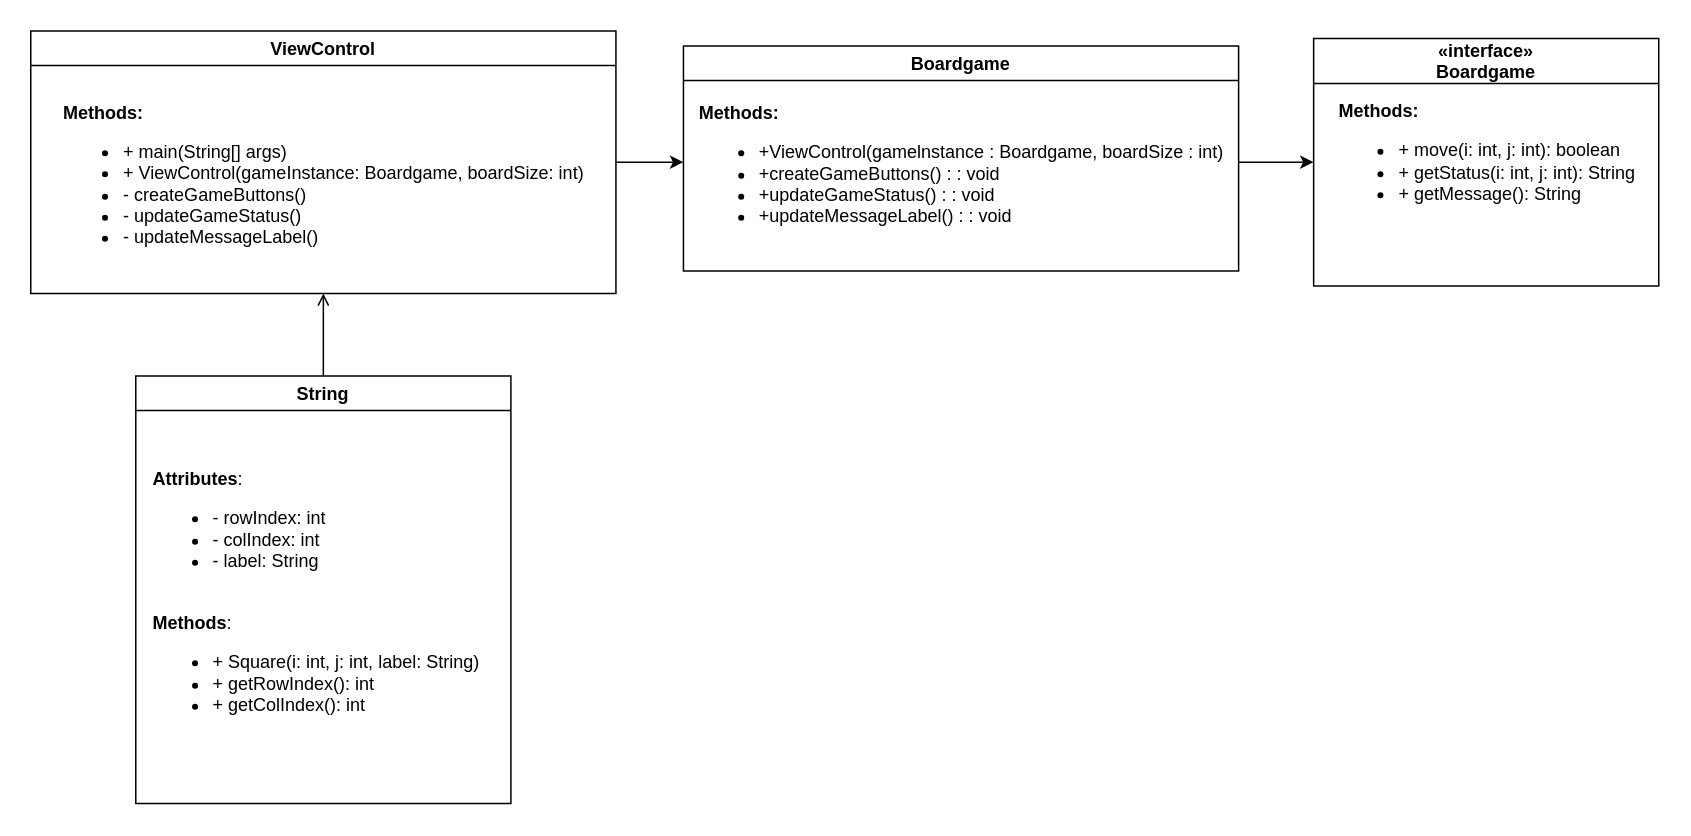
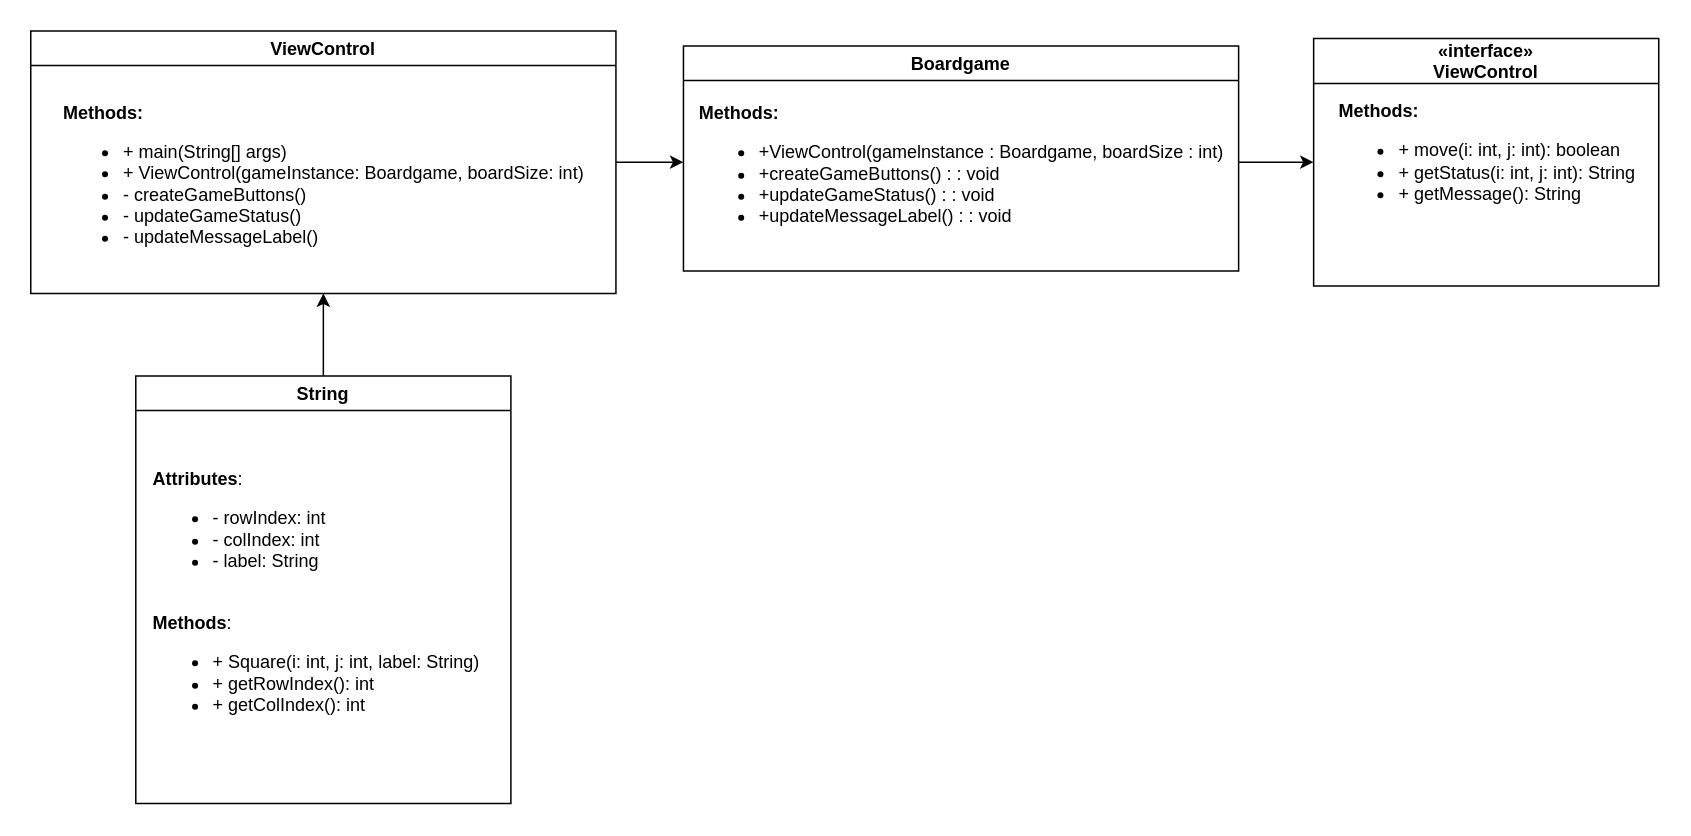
node "«interface» Boardgame": label "«interface» Boardgame" -> "«interface» ViewControl"
edge "String" -> "ViewControl": arrowhead open -> classic
